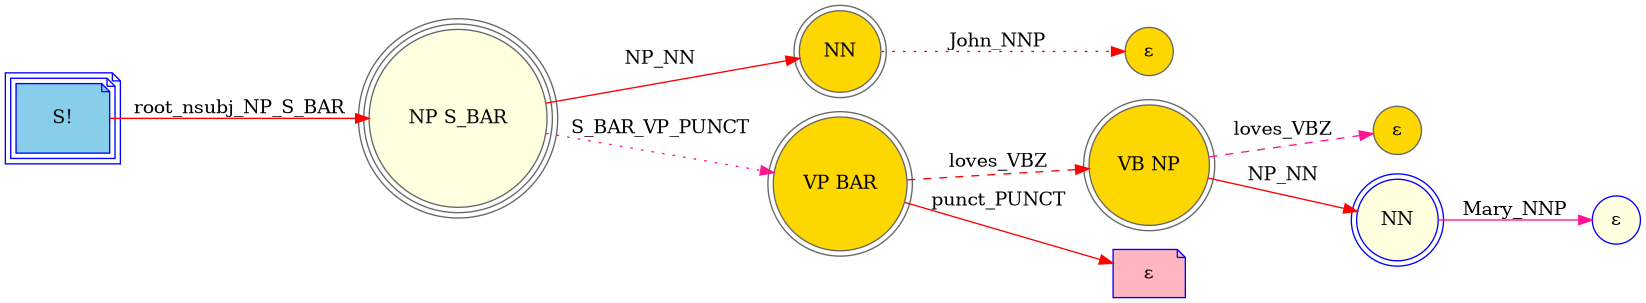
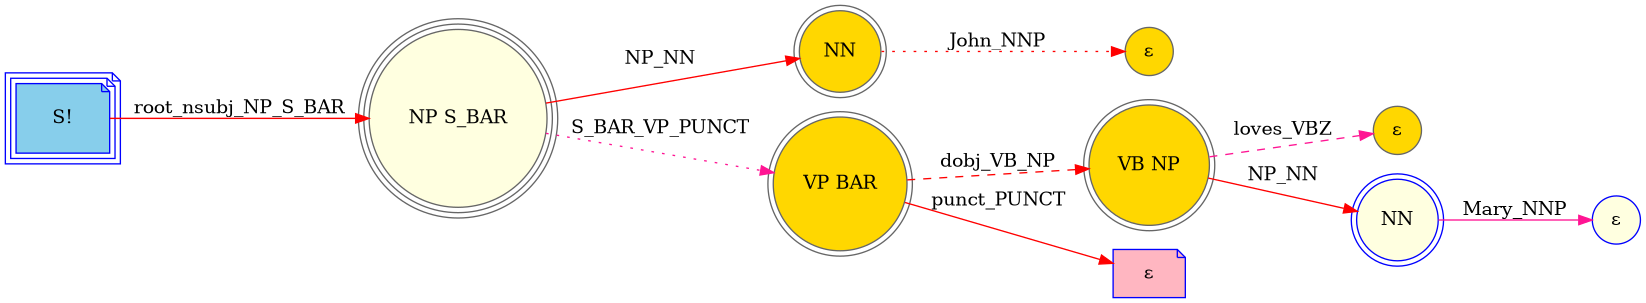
edge "VP BAR" -> "VB NP": label "loves_VBZ" -> "dobj_VB_NP"
